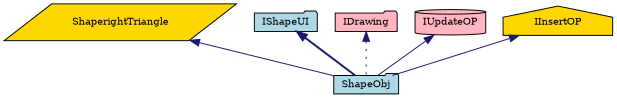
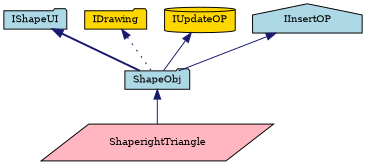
node "ShaperightTriangle": fillcolor gold -> lightpink
node "IDrawing": fillcolor lightpink -> gold
node "IUpdateOP": fillcolor lightpink -> gold
node "IInsertOP": fillcolor gold -> lightblue
edge "ShapeObj" -> "ShaperightTriangle": reversed
